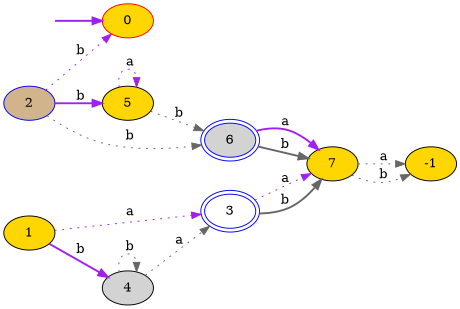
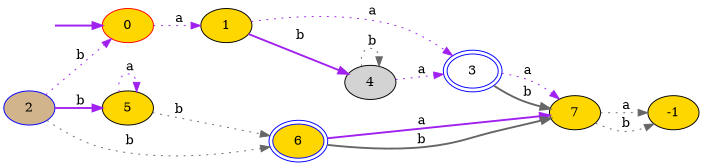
edge "0" -> "1": added, label "a"
node "6": fillcolor lightgrey -> gold
edge "4" -> "3": color gray40 -> purple
